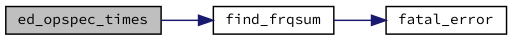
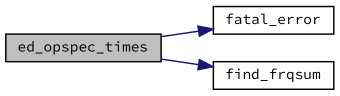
edge "find_frqsum" -> "fatal_error": now "ed_opspec_times" -> "fatal_error"
